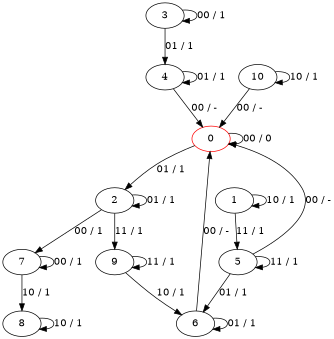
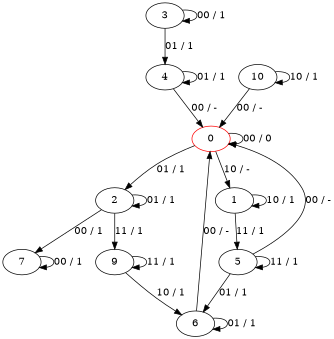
edge "0" -> "1": added, label "10 / -"
node "8": removed
